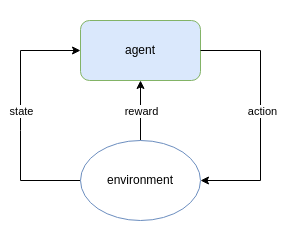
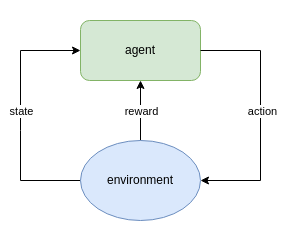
node "agent": fillcolor #dae8fc -> #d5e8d4
node "environment": fillcolor #ffffff -> #dae8fc
